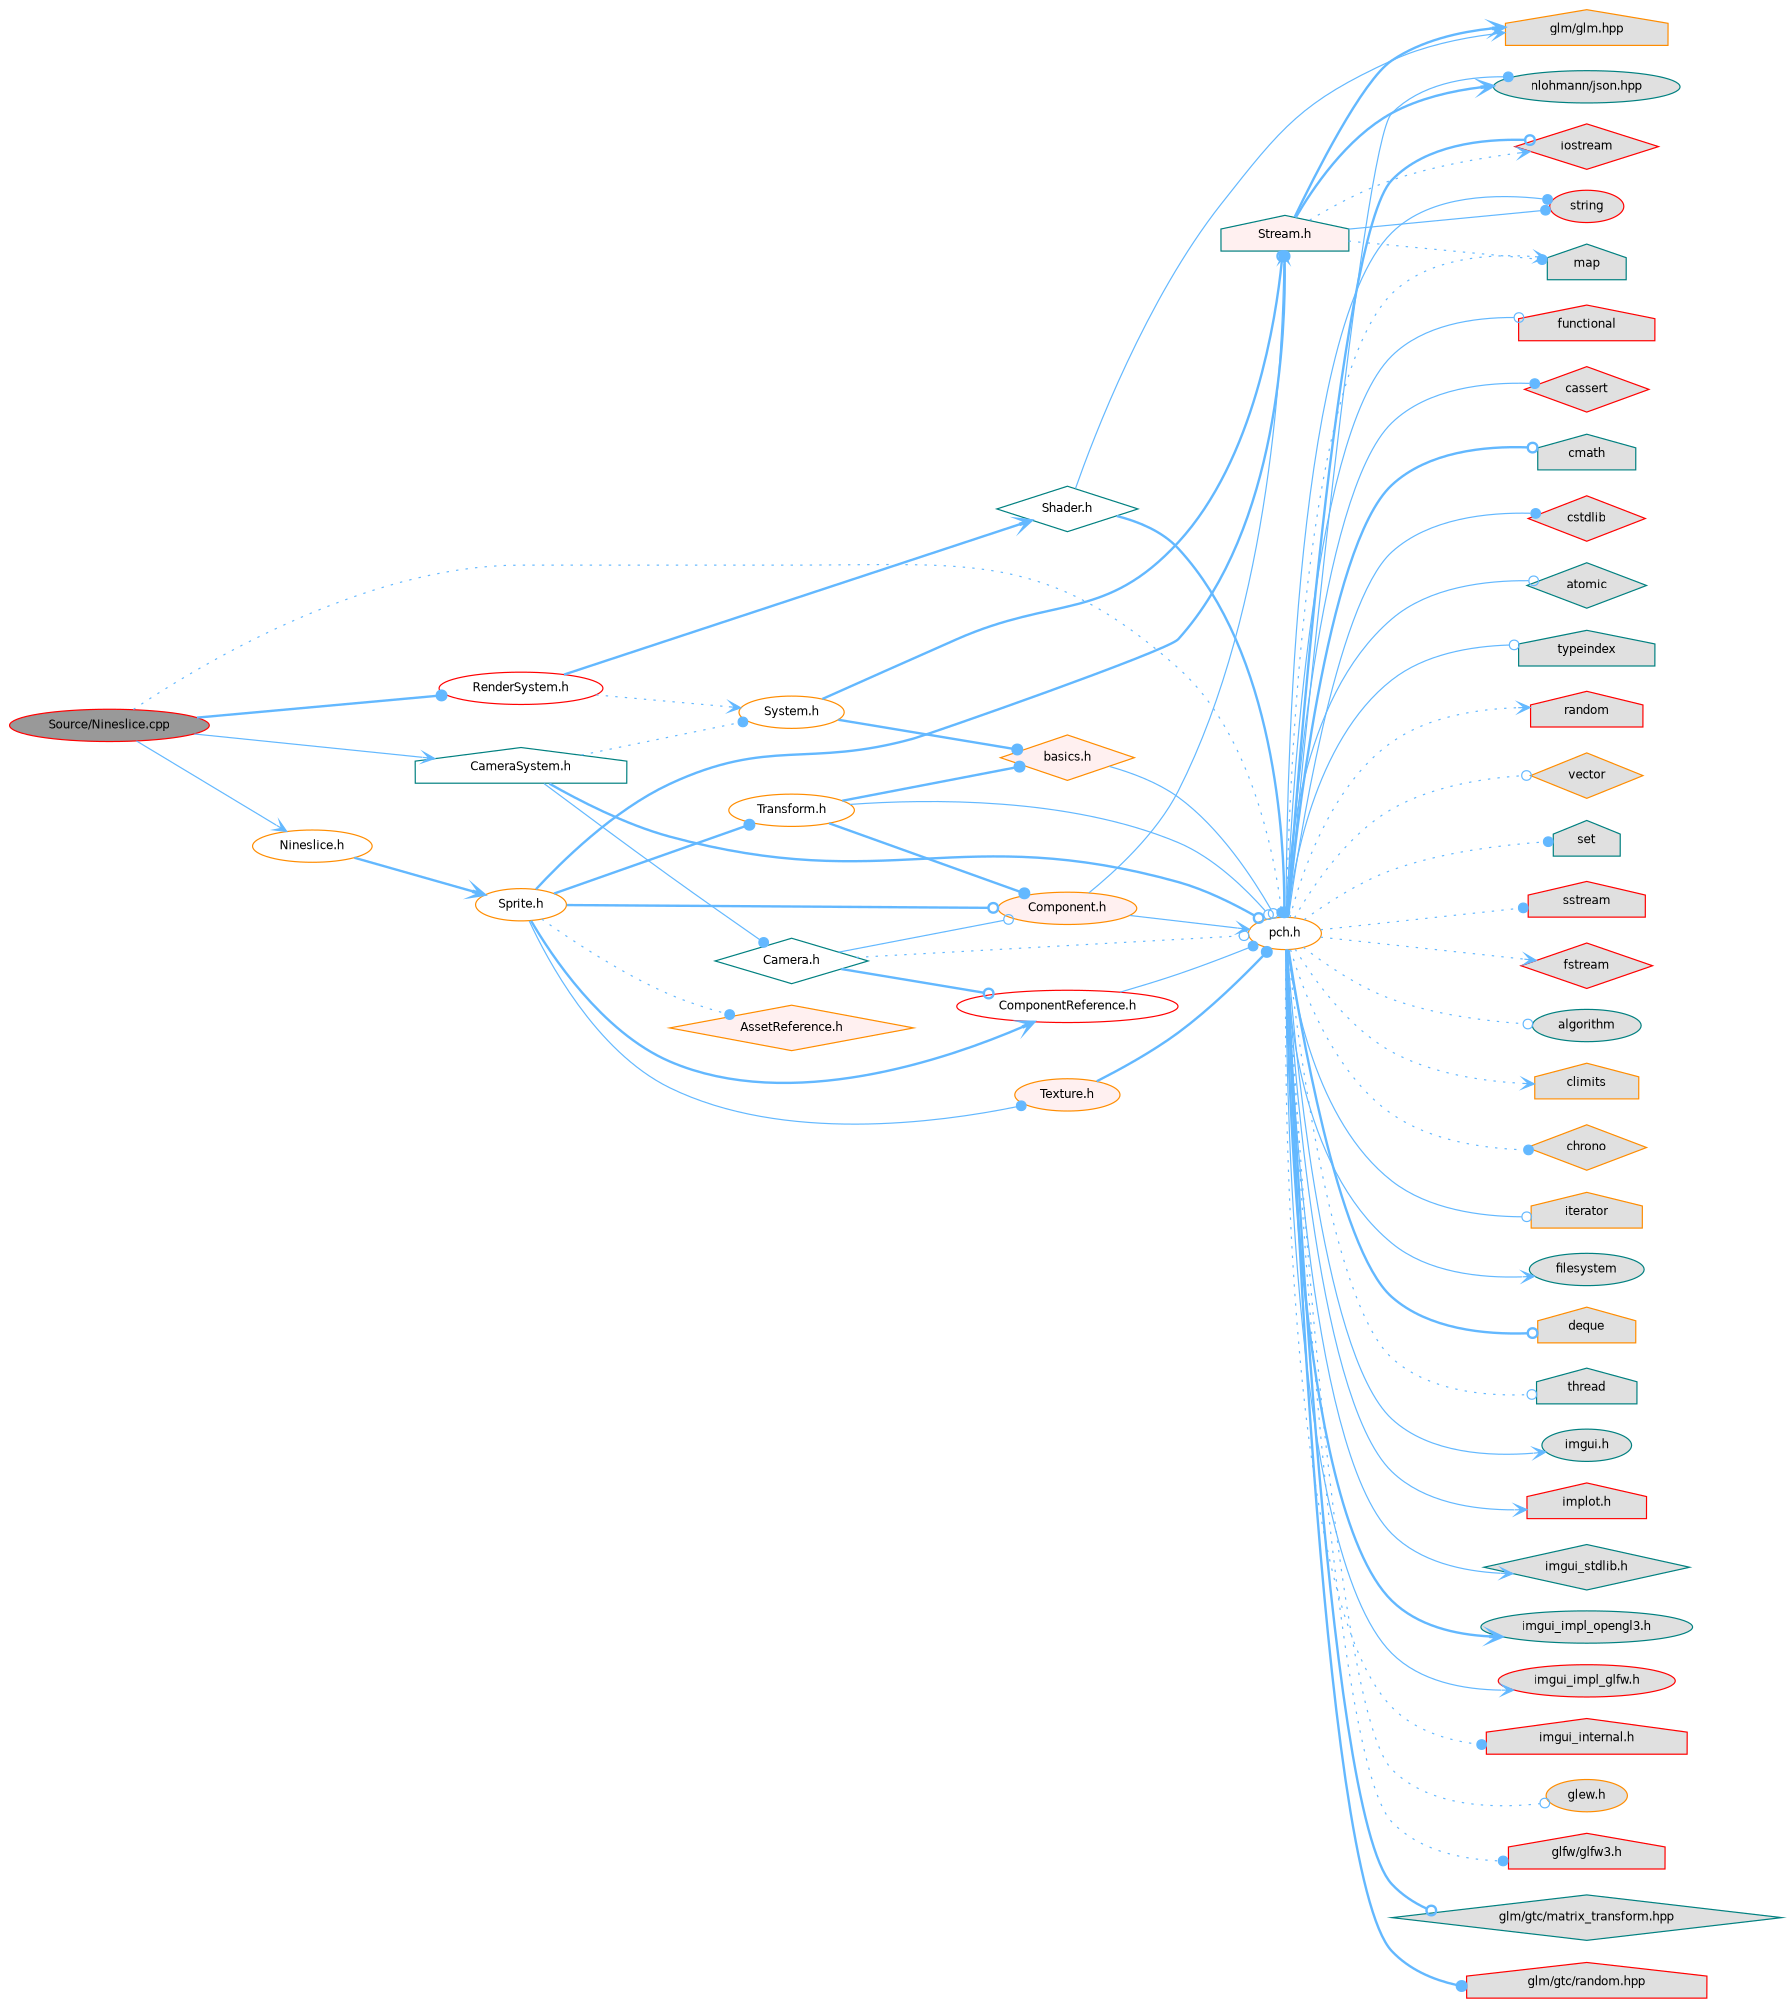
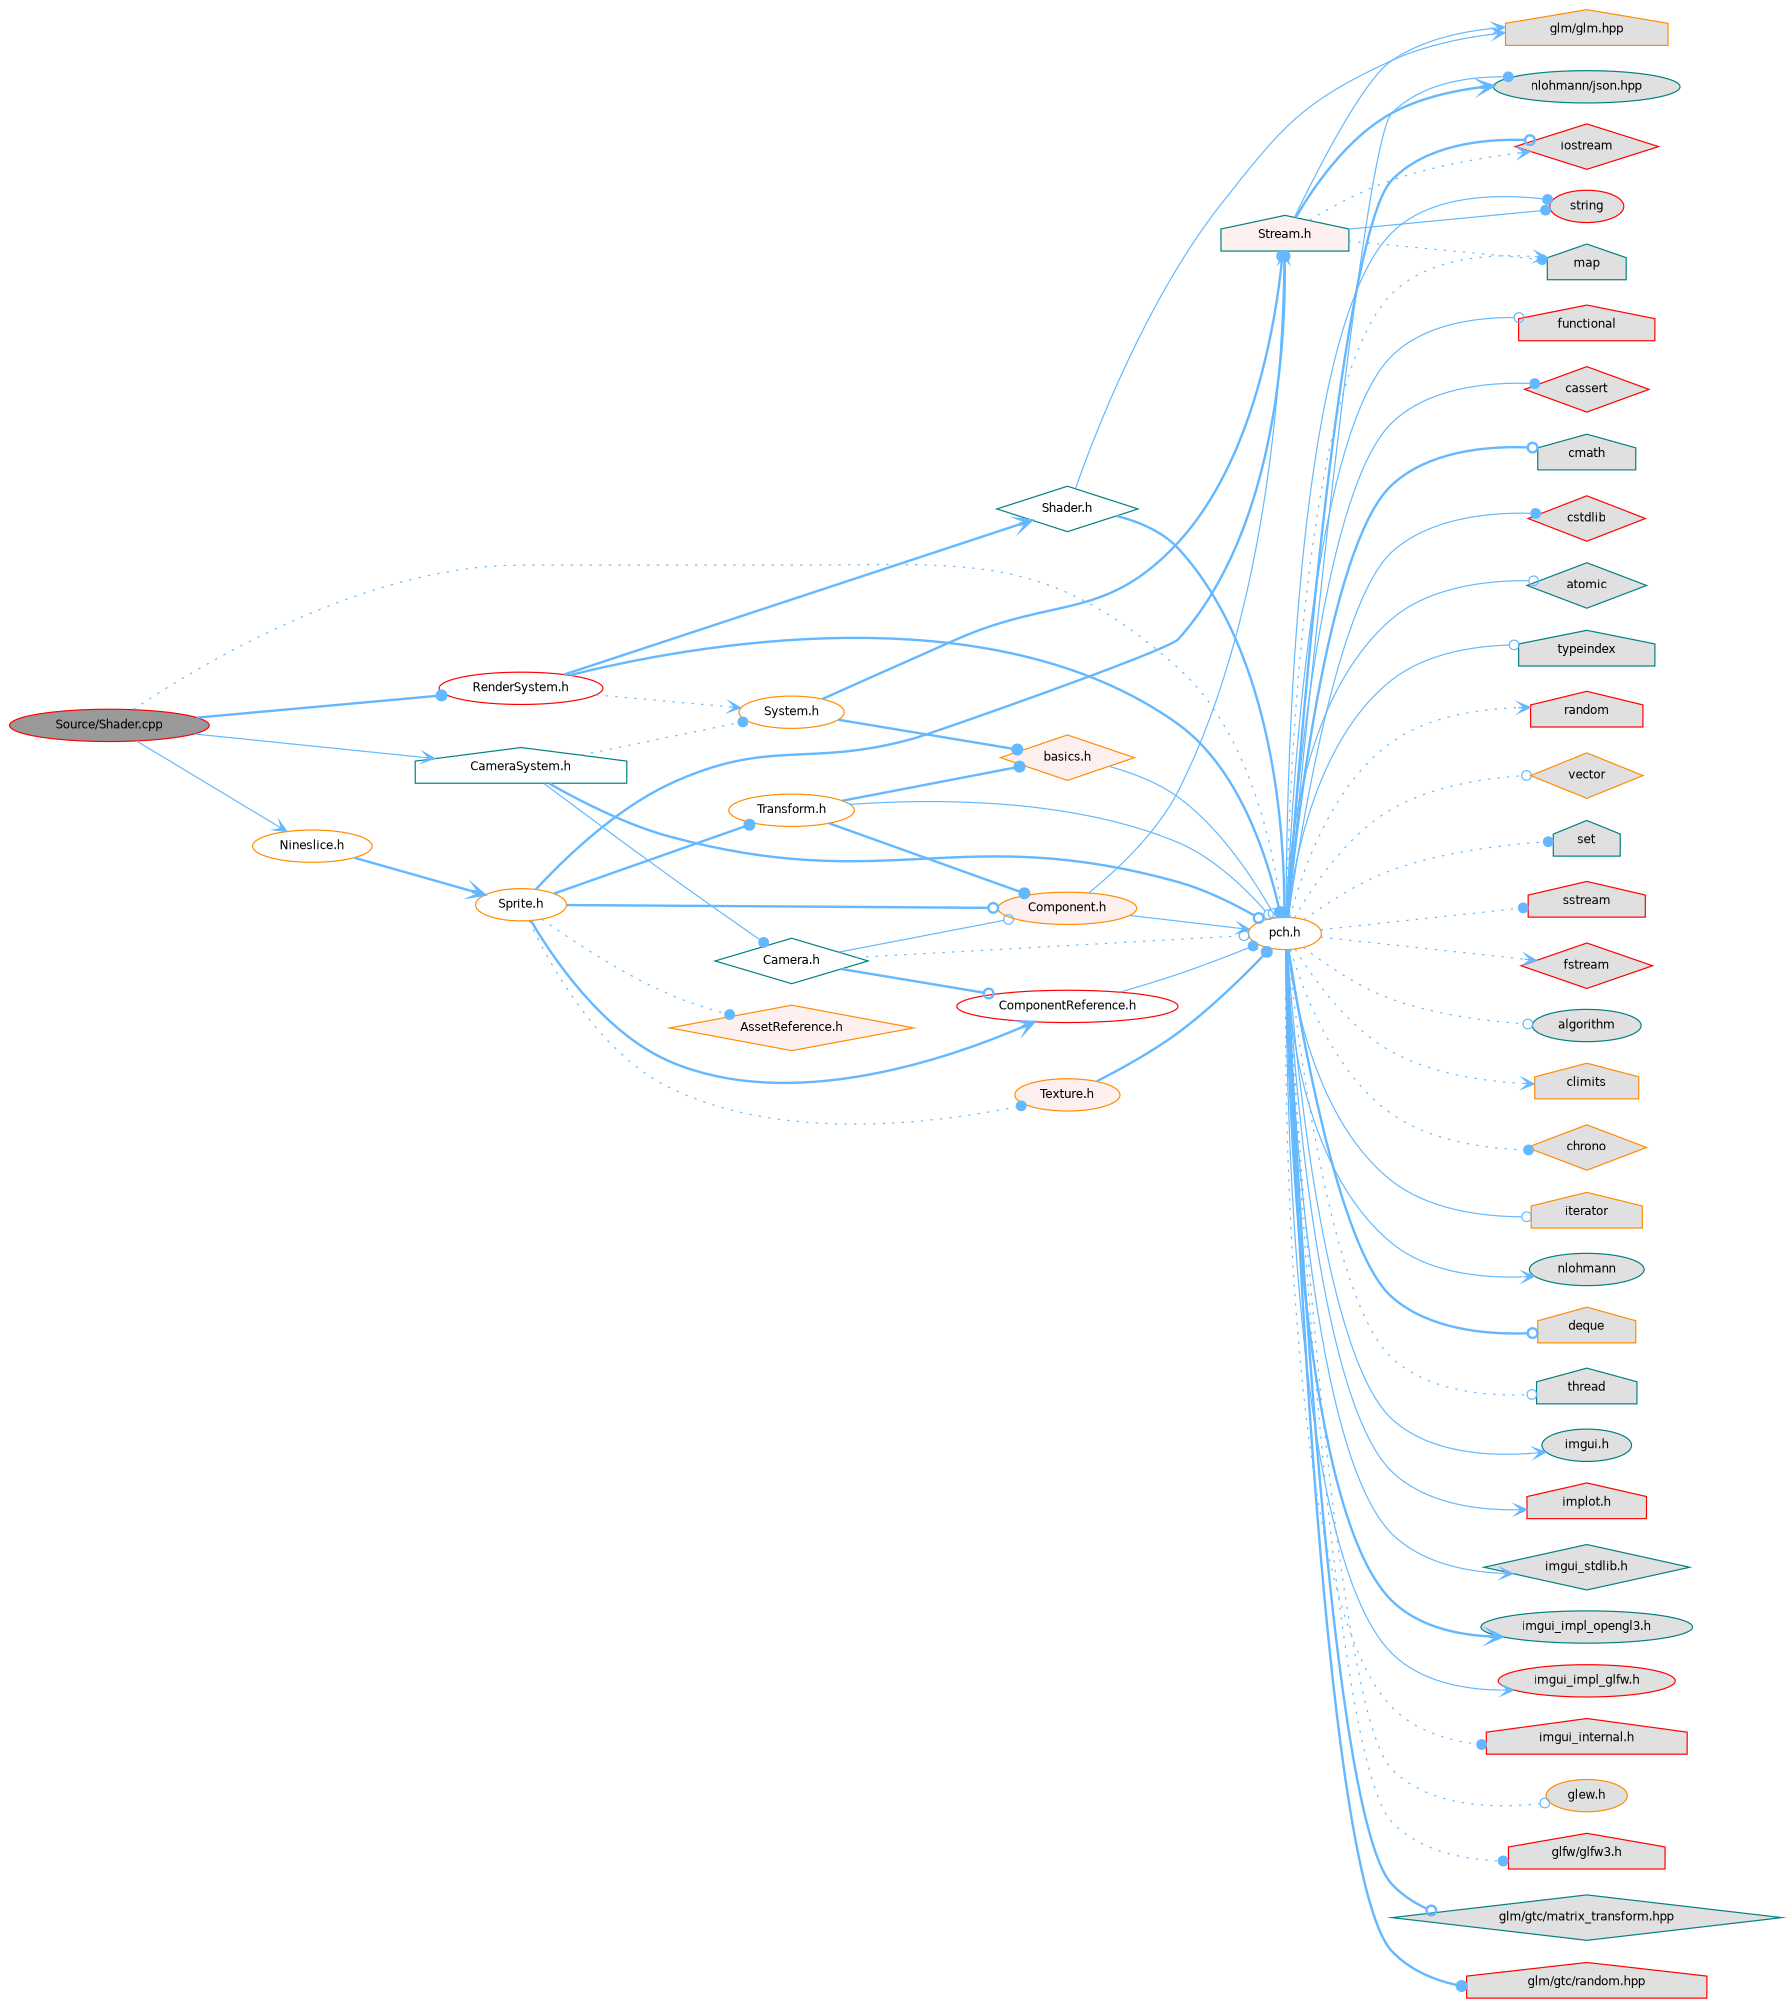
edge "Stream.h" -> "glm/glm.hpp": style bold -> solid
edge "RenderSystem.h" -> "pch.h": added
node "Source/Nineslice.cpp": label "Source/Nineslice.cpp" -> "Source/Shader.cpp"
edge "Sprite.h" -> "Texture.h": style solid -> dotted
node "filesystem": label "filesystem" -> "nlohmann"
